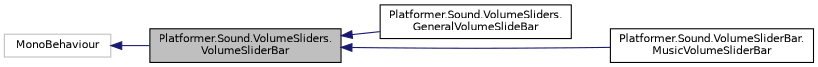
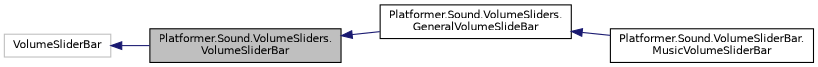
node "MonoBehaviour": label "MonoBehaviour" -> "VolumeSliderBar"
edge "Platformer.Sound.VolumeSliderBar. MusicVolumeSliderBar" -> "Platformer.Sound.VolumeSliders. VolumeSliderBar": now "Platformer.Sound.VolumeSliderBar. MusicVolumeSliderBar" -> "Platformer.Sound.VolumeSliders. GeneralVolumeSlideBar"
